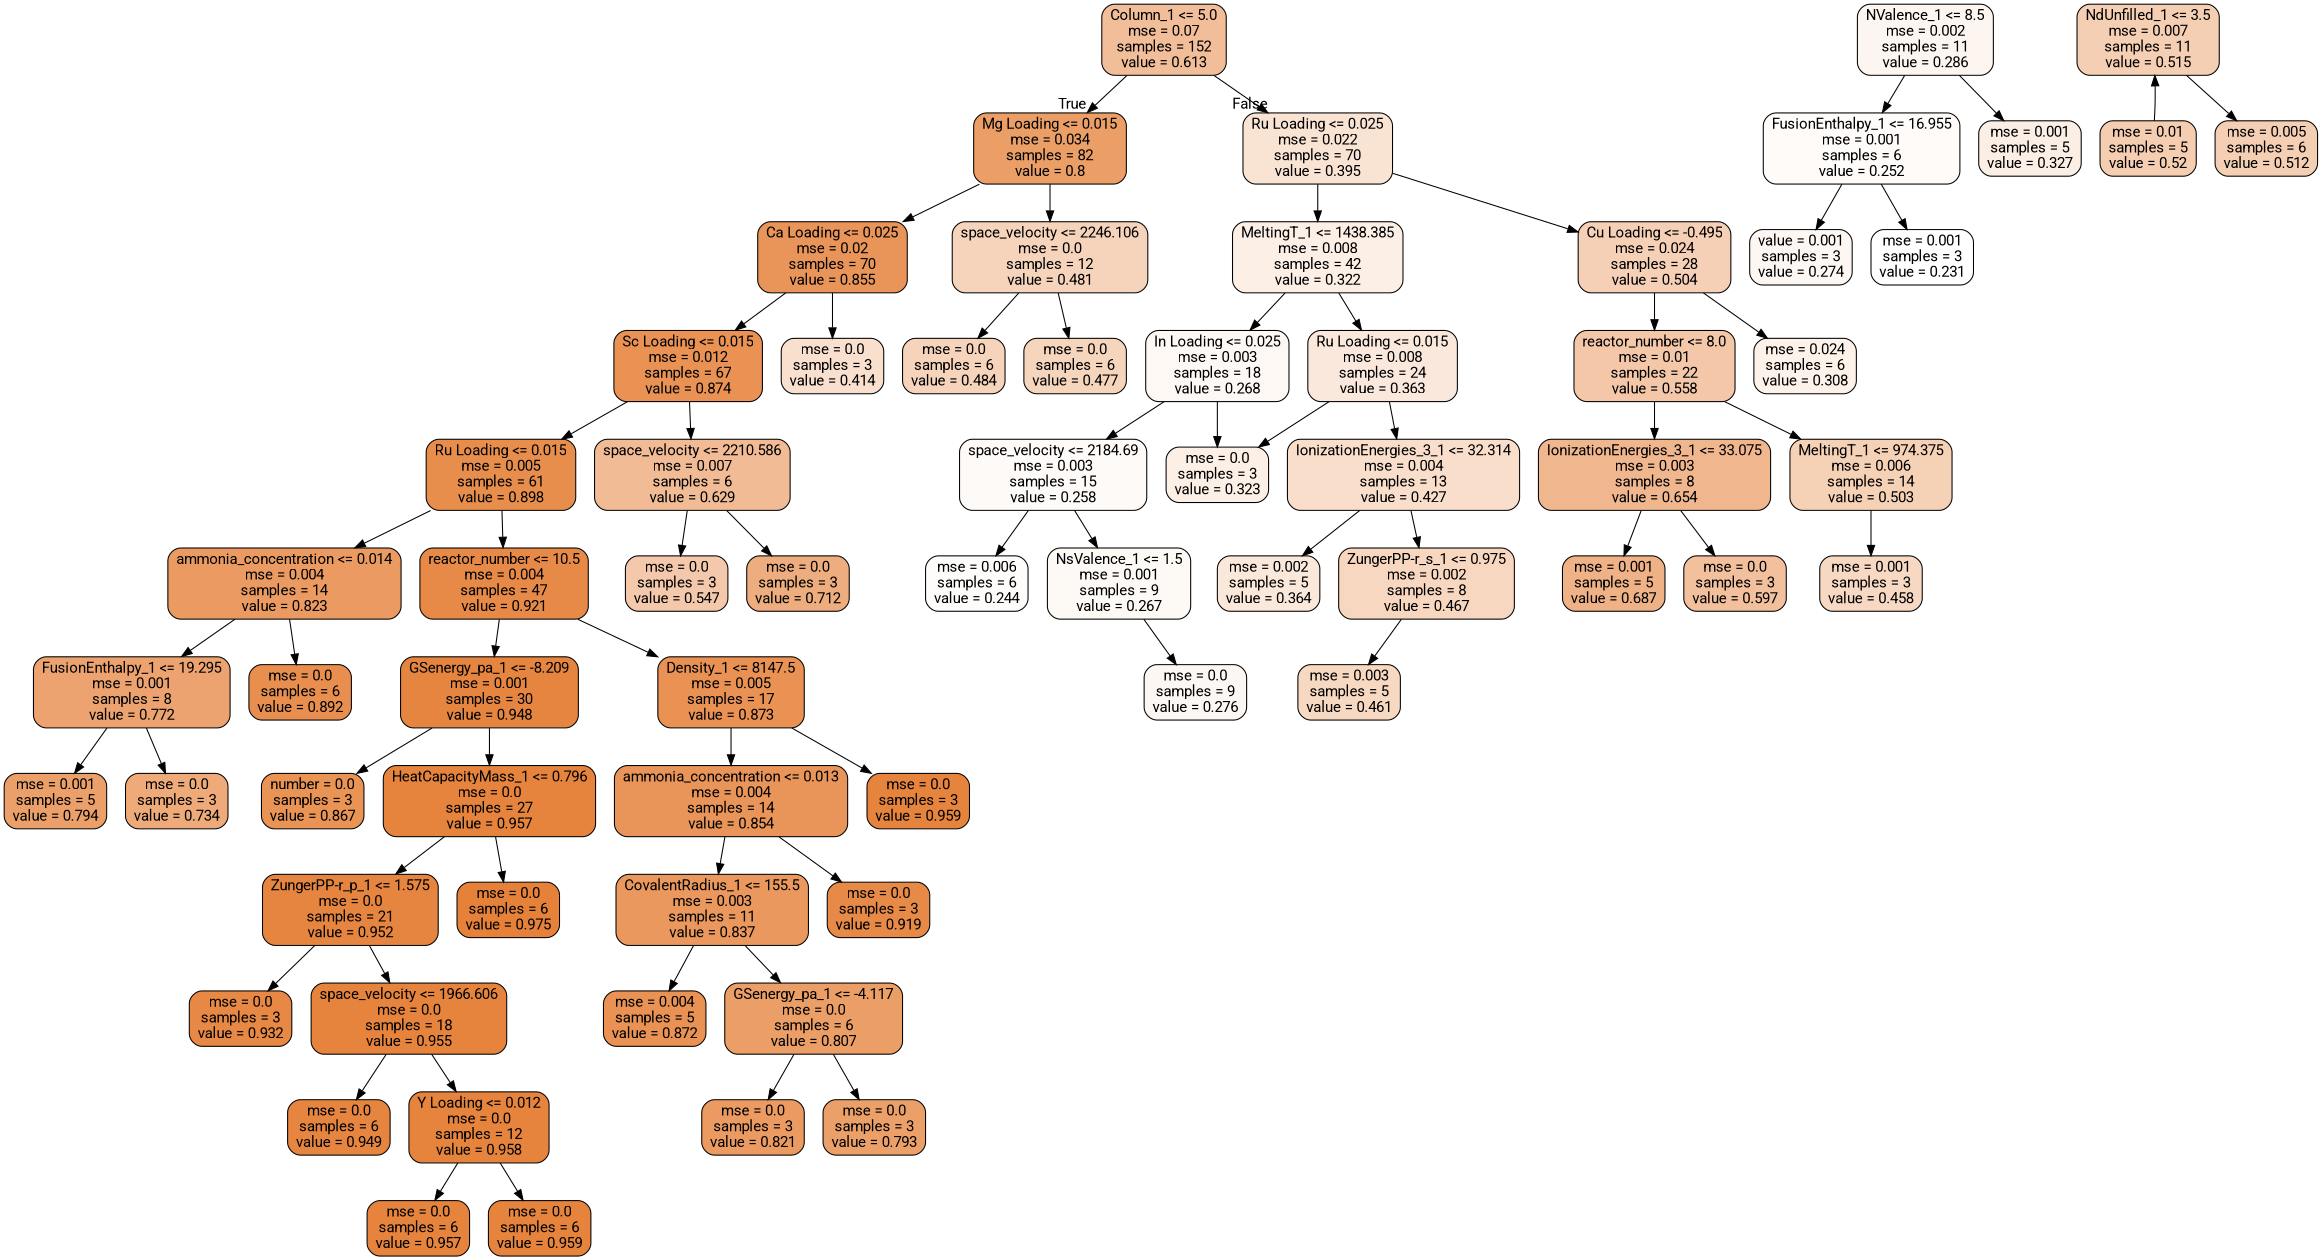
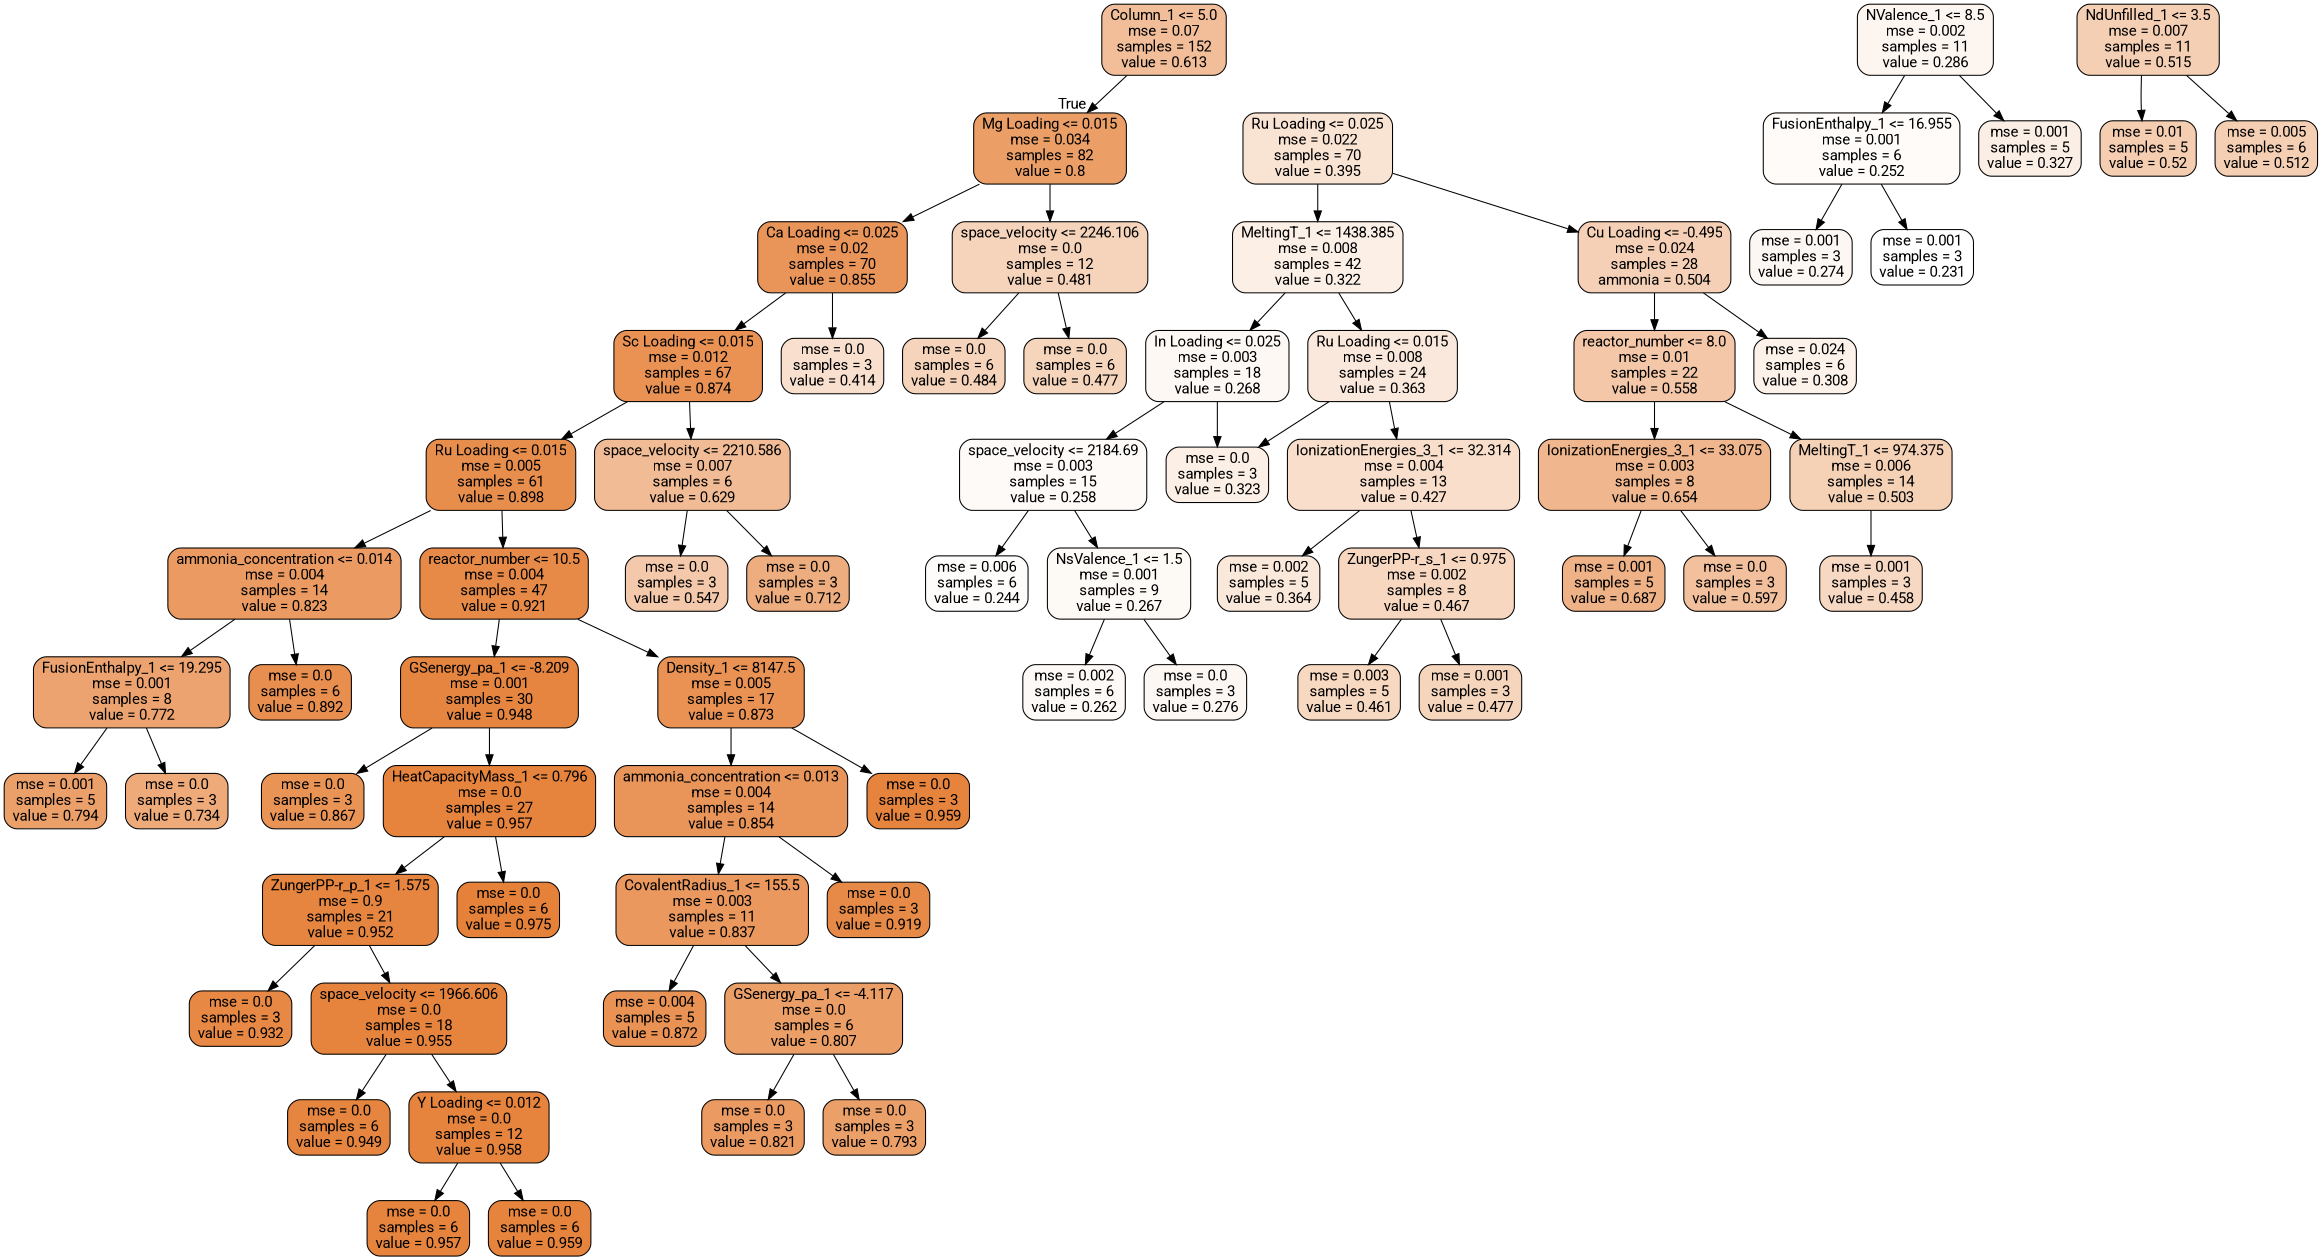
edge "Column_1 <= 5.0 mse = 0.07 samples = 152 value = 0.613" -> "Ru Loading <= 0.025 mse = 0.022 samples = 70 value = 0.395": removed
edge "mse = 0.01 samples = 5 value = 0.52" -> "NdUnfilled_1 <= 3.5 mse = 0.007 samples = 11 value = 0.515": reversed
node "Cu Loading <= -0.495 mse = 0.024 samples = 28 value = 0.504": label "Cu Loading <= -0.495 mse = 0.024 samples = 28 value = 0.504" -> "Cu Loading <= -0.495 mse = 0.024 samples = 28 ammonia = 0.504"
node "value = 0.001 samples = 3 value = 0.274": label "value = 0.001 samples = 3 value = 0.274" -> "mse = 0.001 samples = 3 value = 0.274"
node "mse = 0.002 samples = 6 value = 0.262": added
node "mse = 0.0 samples = 9 value = 0.276": label "mse = 0.0 samples = 9 value = 0.276" -> "mse = 0.0 samples = 3 value = 0.276"
node "mse = 0.001 samples = 3 value = 0.477": added
node "number = 0.0 samples = 3 value = 0.867": label "number = 0.0 samples = 3 value = 0.867" -> "mse = 0.0 samples = 3 value = 0.867"
node "ZungerPP-r_p_1 <= 1.575 mse = 0.0 samples = 21 value = 0.952": label "ZungerPP-r_p_1 <= 1.575 mse = 0.0 samples = 21 value = 0.952" -> "ZungerPP-r_p_1 <= 1.575 mse = 0.9 samples = 21 value = 0.952"
